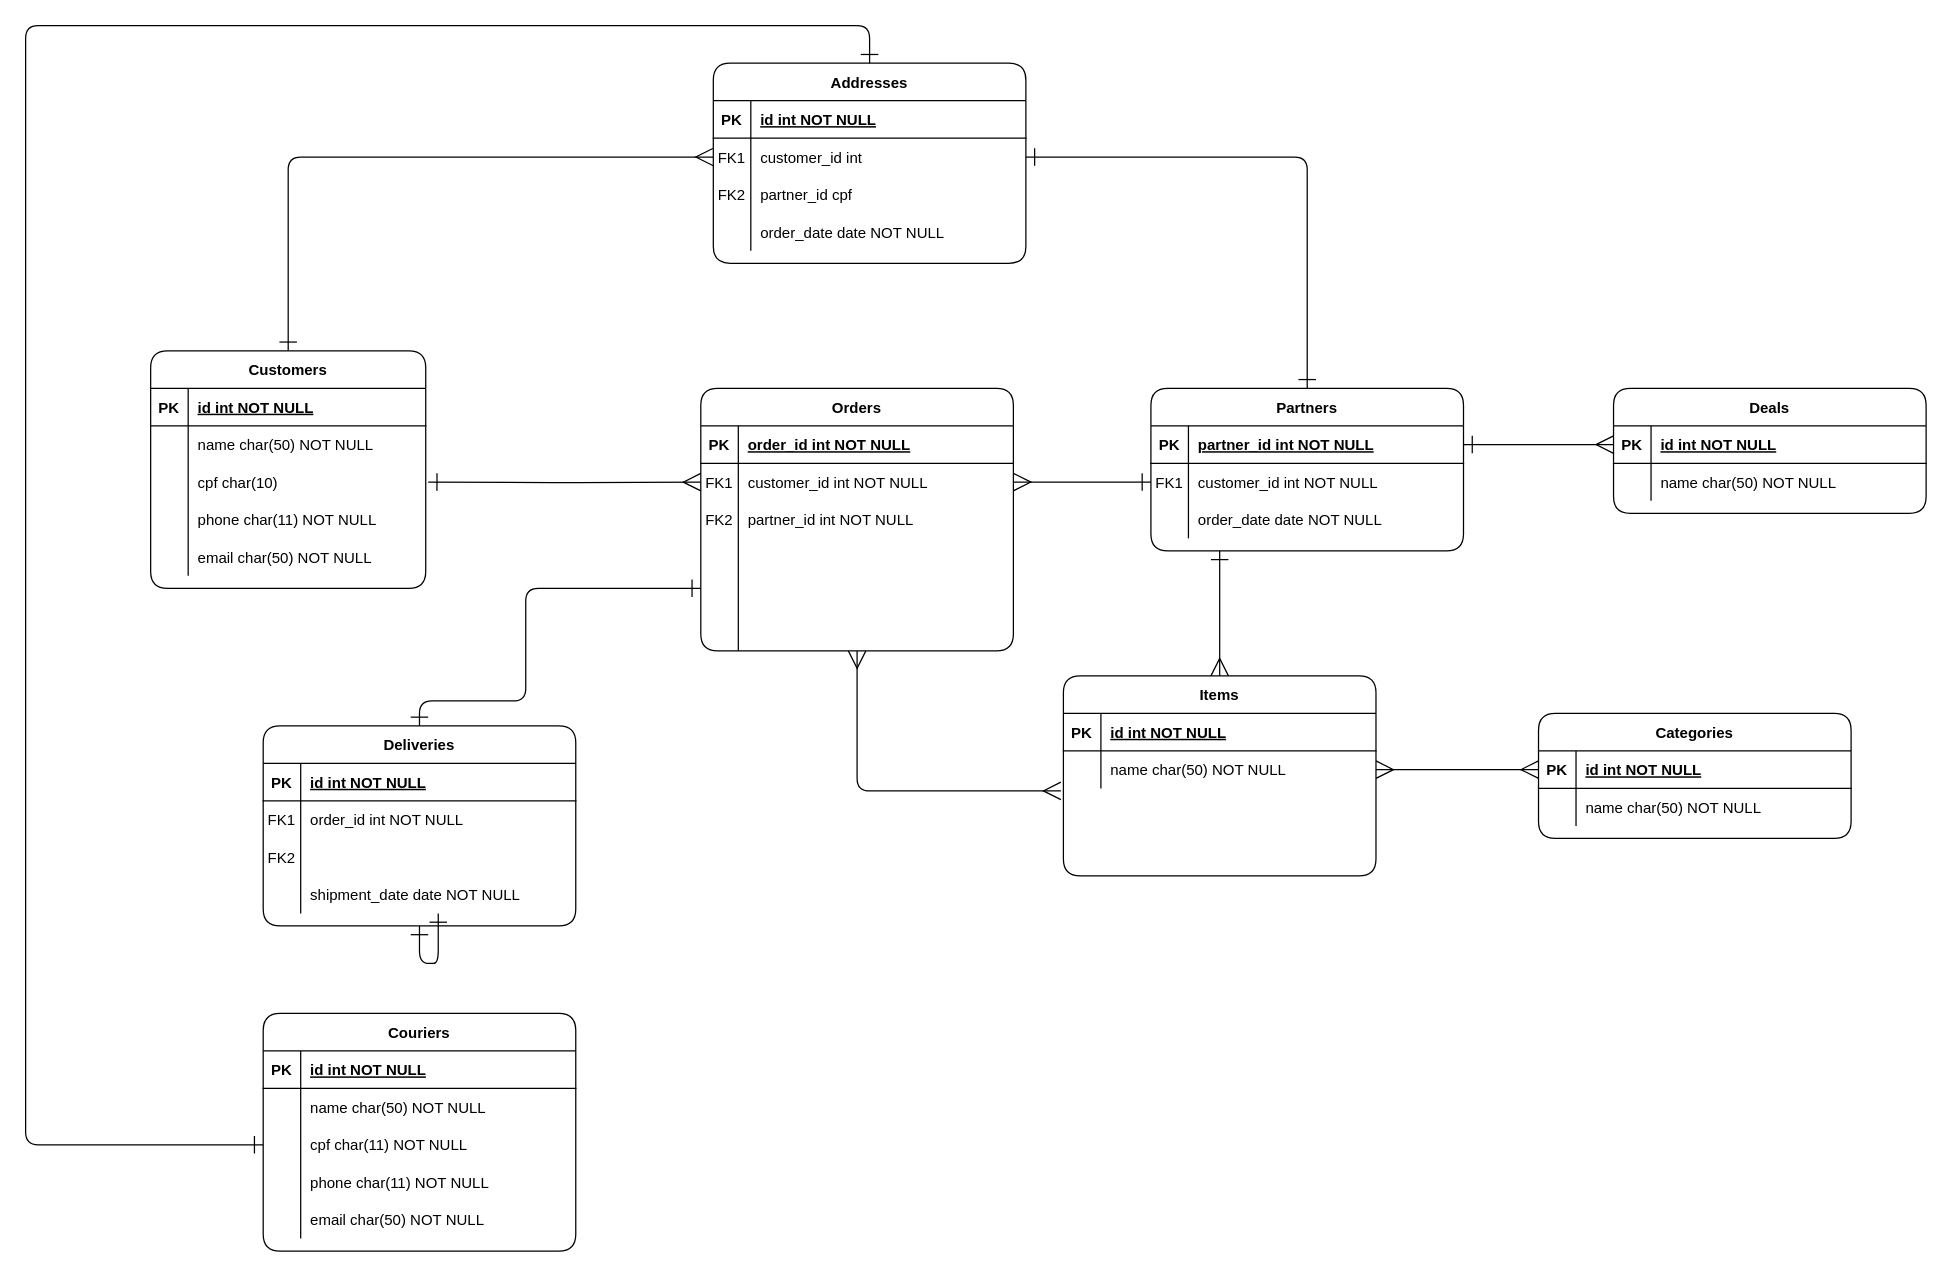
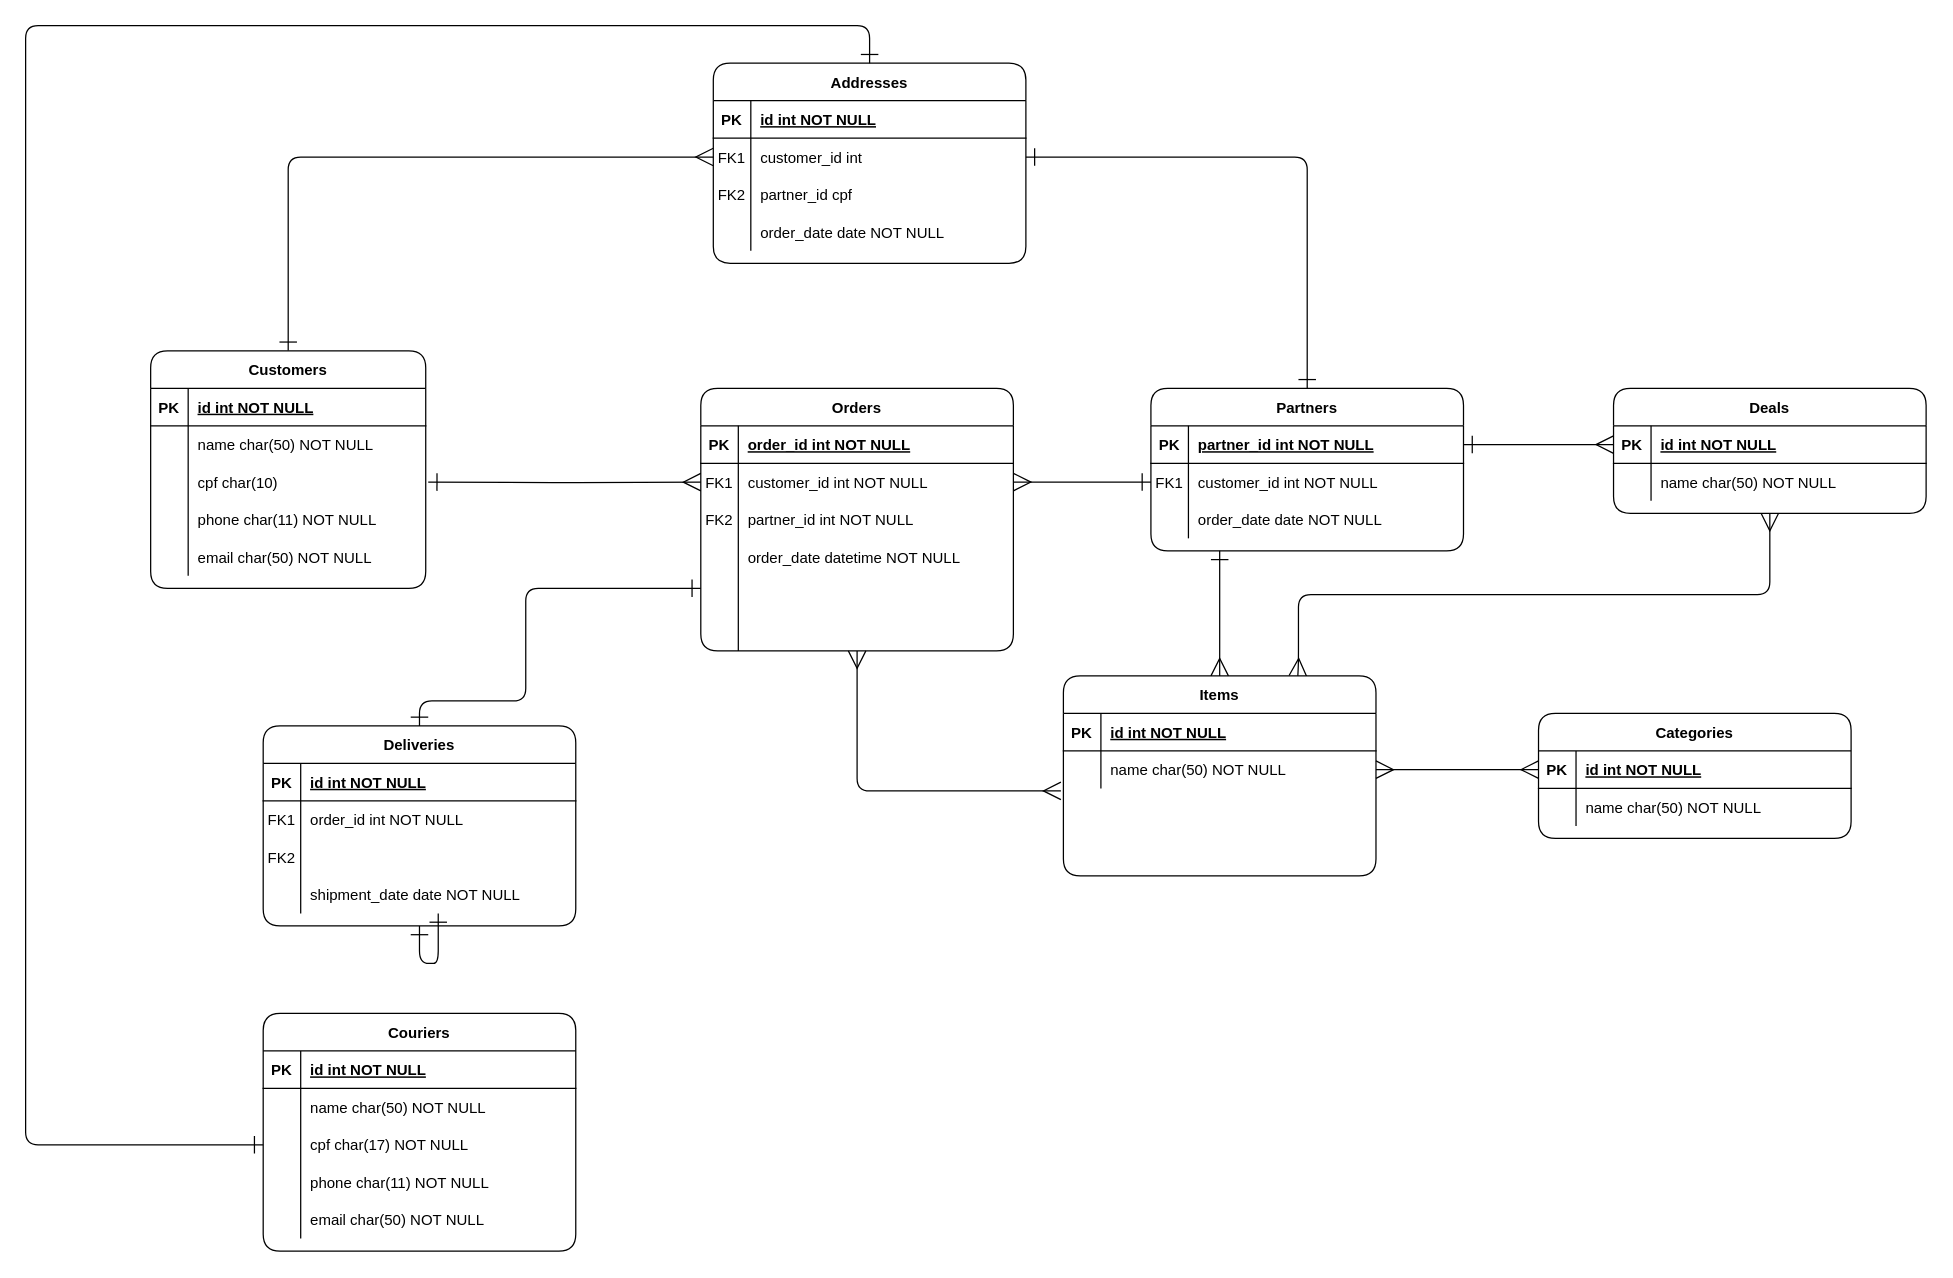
node "order_date datetime NOT NULL": added
edge "Deals" -- "Items": added
node "cpf char(11) NOT NULL": label "cpf char(11) NOT NULL" -> "cpf char(17) NOT NULL"
